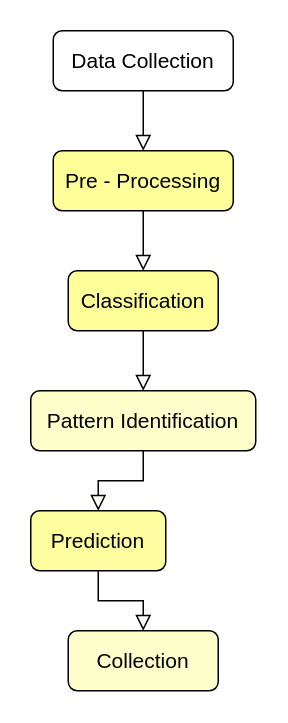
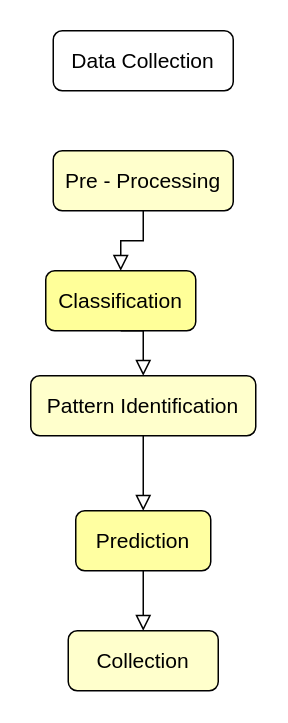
edge "Data Collection" -> "Pre - Processing": removed
node "Pre - Processing": fillcolor #ffff99 -> #ffffcc
node "Classification": moved (143, 301) -> (121, 301)
node "Pattern Identification": moved (143, 421) -> (143, 406)
node "Prediction": moved (98, 541) -> (143, 541)
